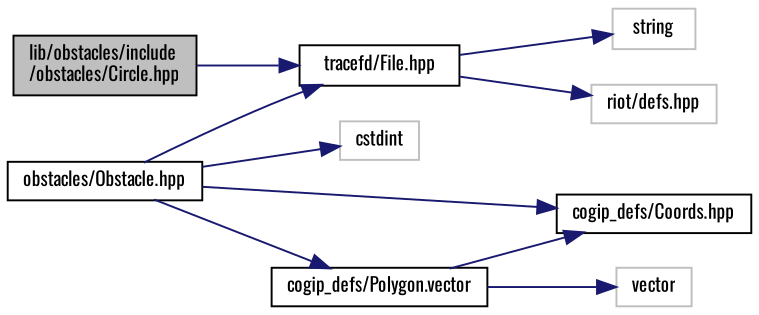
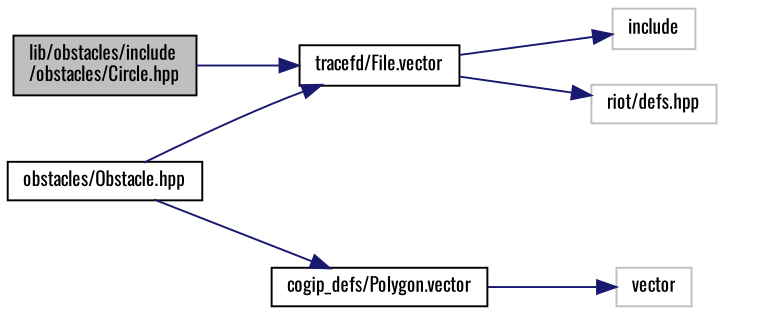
node "string": label "string" -> "include"
node "tracefd/File.hpp": label "tracefd/File.hpp" -> "tracefd/File.vector"
node "cstdint": removed
node "cogip_defs/Coords.hpp": removed
